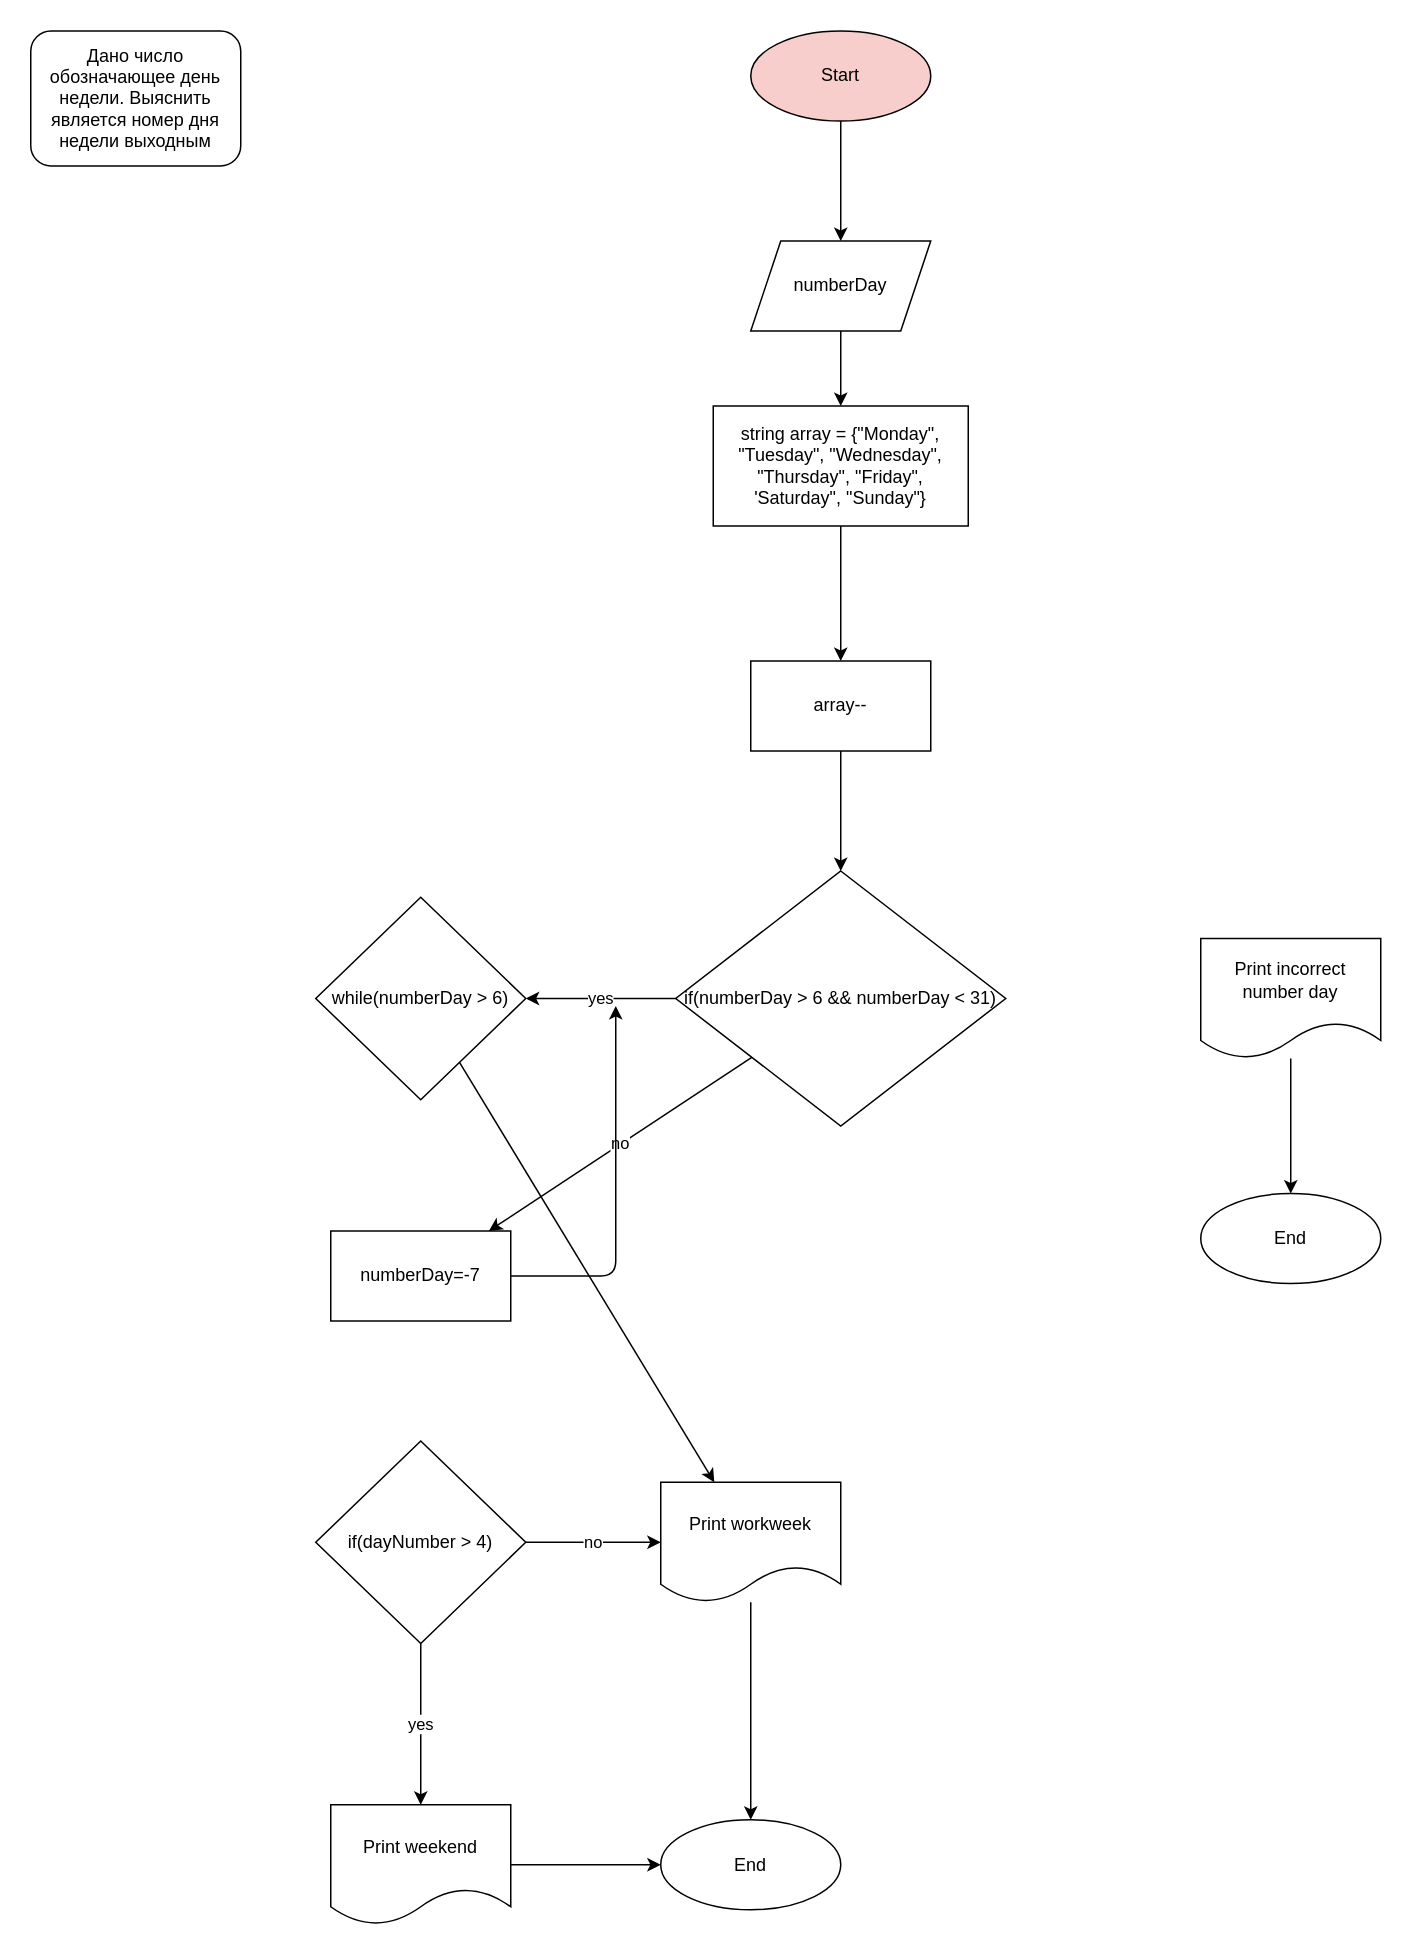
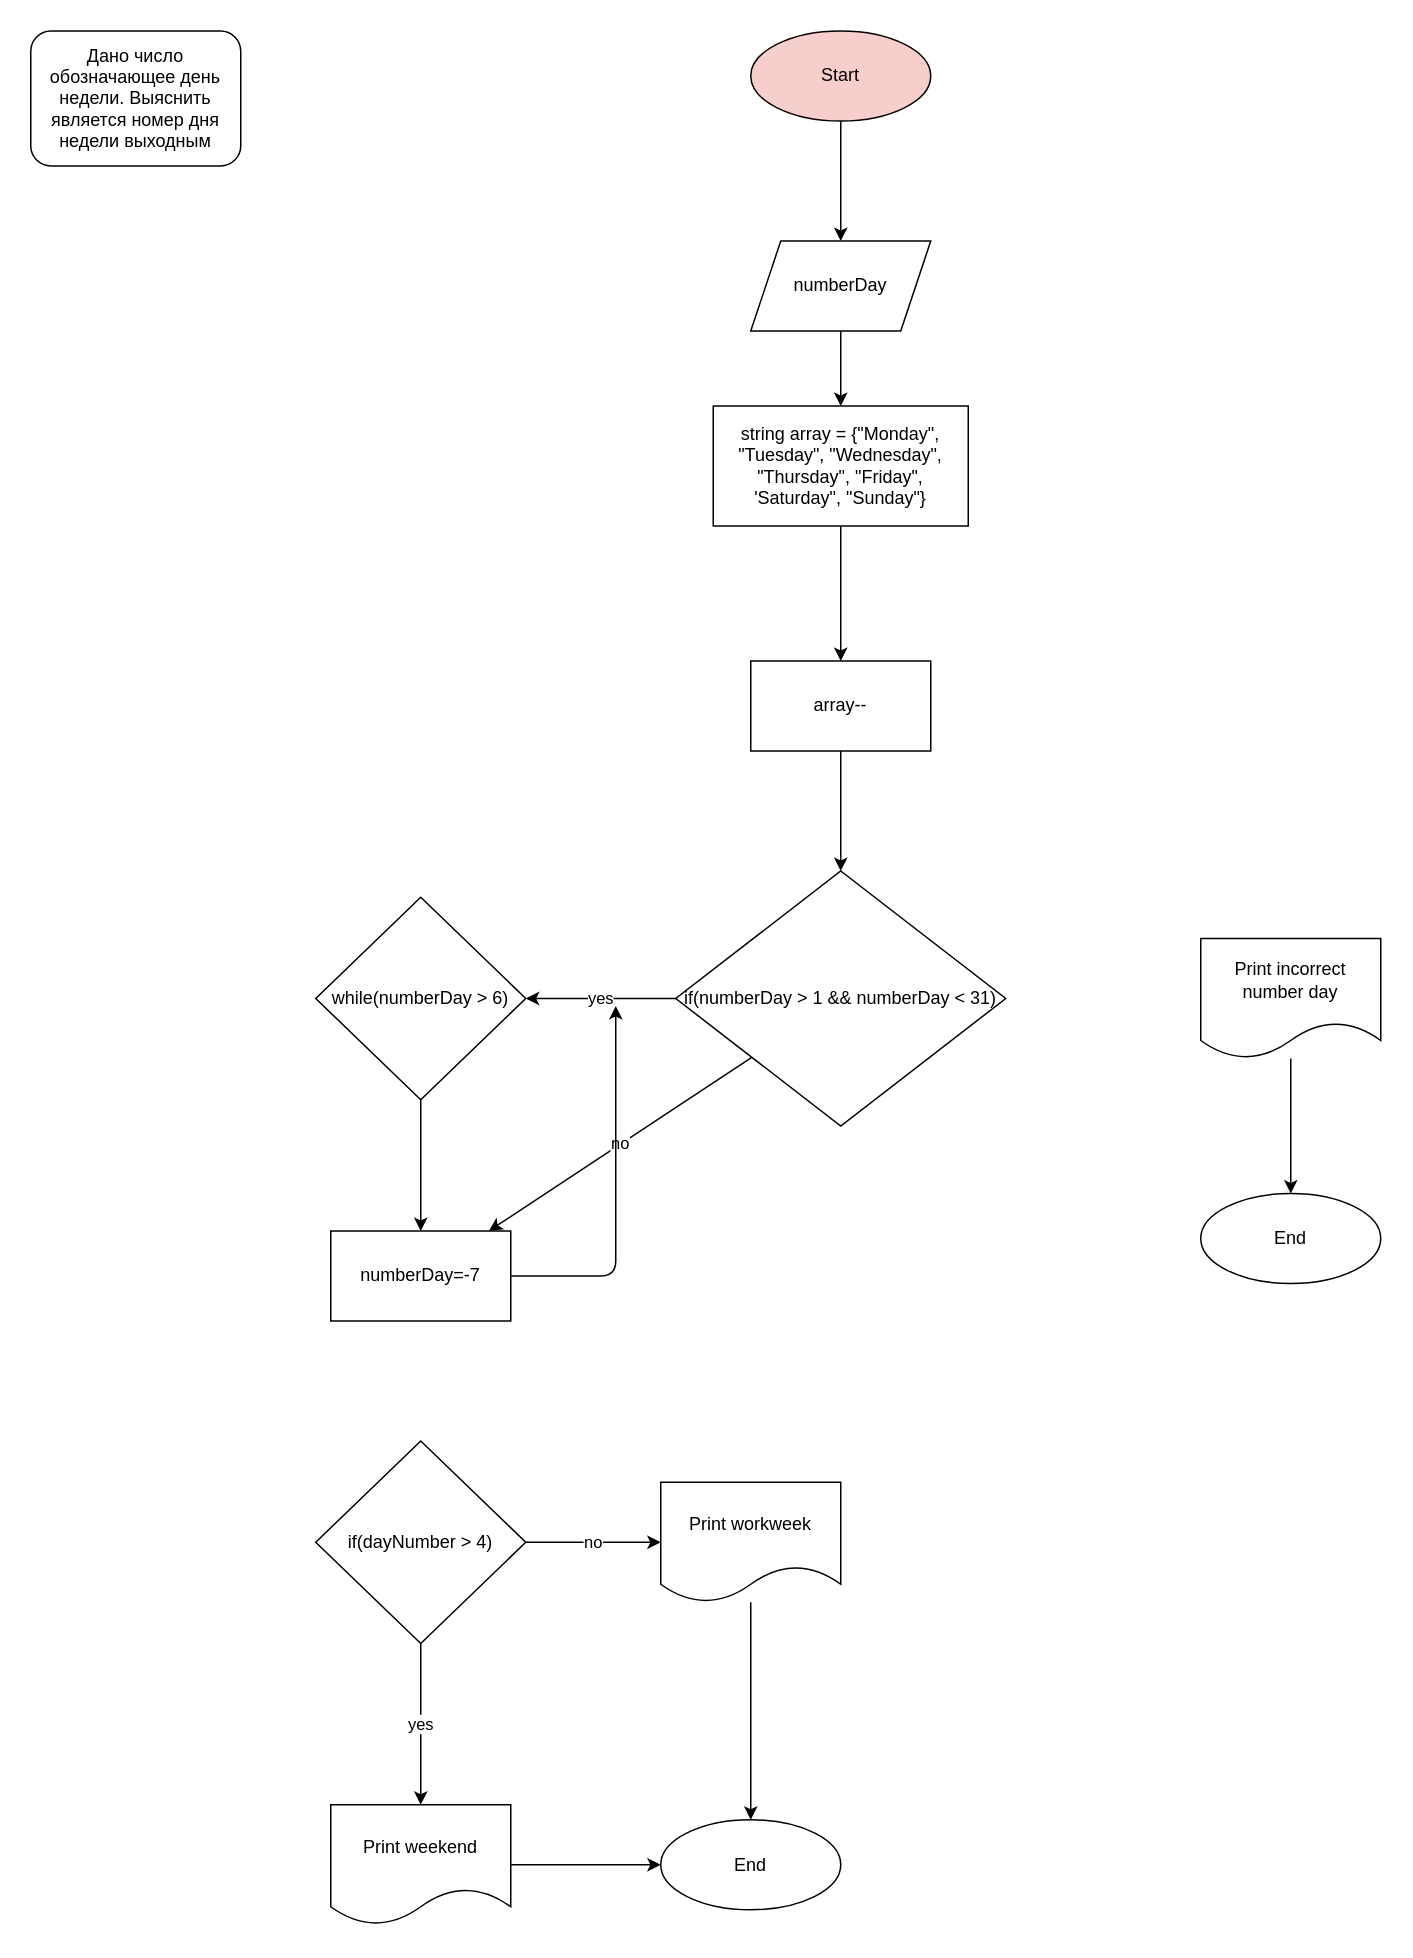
node "if(numberDay > 6 && numberDay < 31)": label "if(numberDay > 6 && numberDay < 31)" -> "if(numberDay > 1 && numberDay < 31)"
edge "while(numberDay > 6)" -> "Print workweek": now "while(numberDay > 6)" -> "numberDay=-7"
